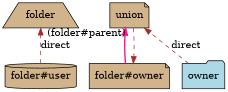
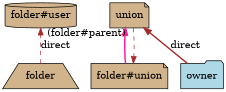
edge "owner" -> "union": style dashed -> bold
edge "folder#user" -> "folder": reversed
node "folder#owner": label "folder#owner" -> "folder#union"
